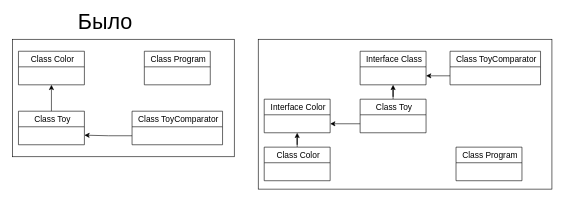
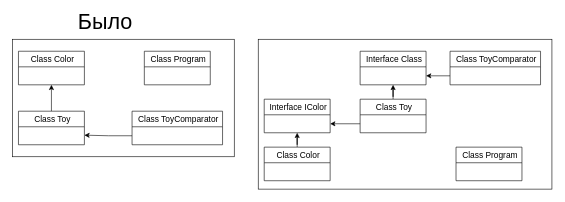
node "Interface Color": label "Interface Color" -> "Interface IColor"
